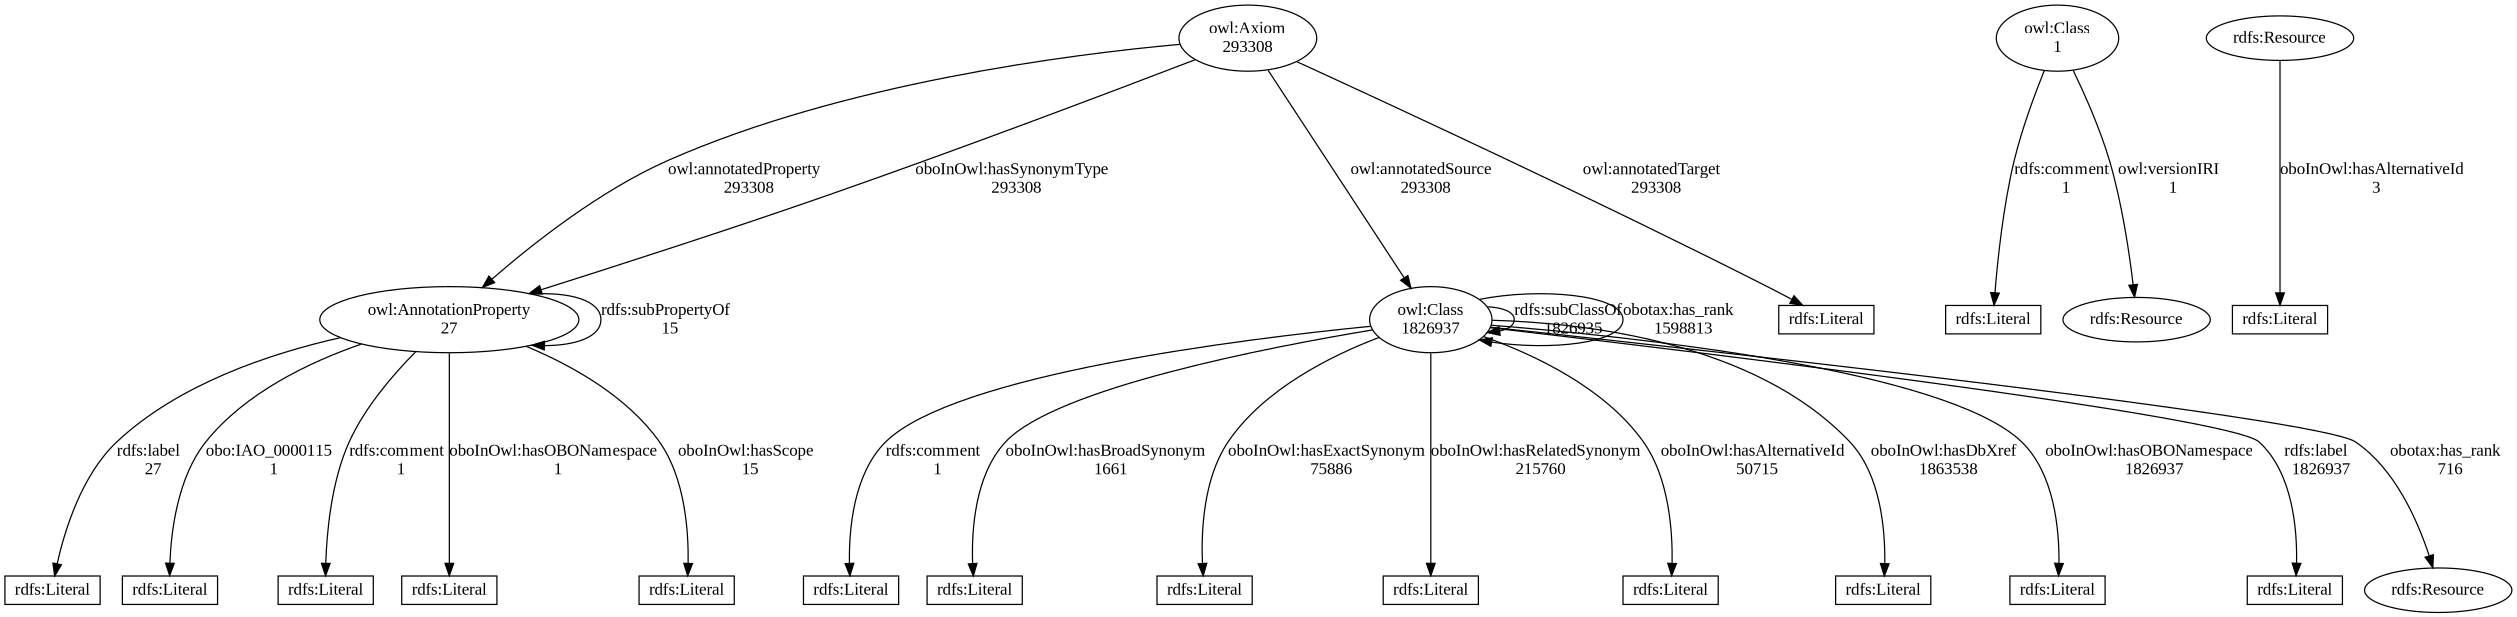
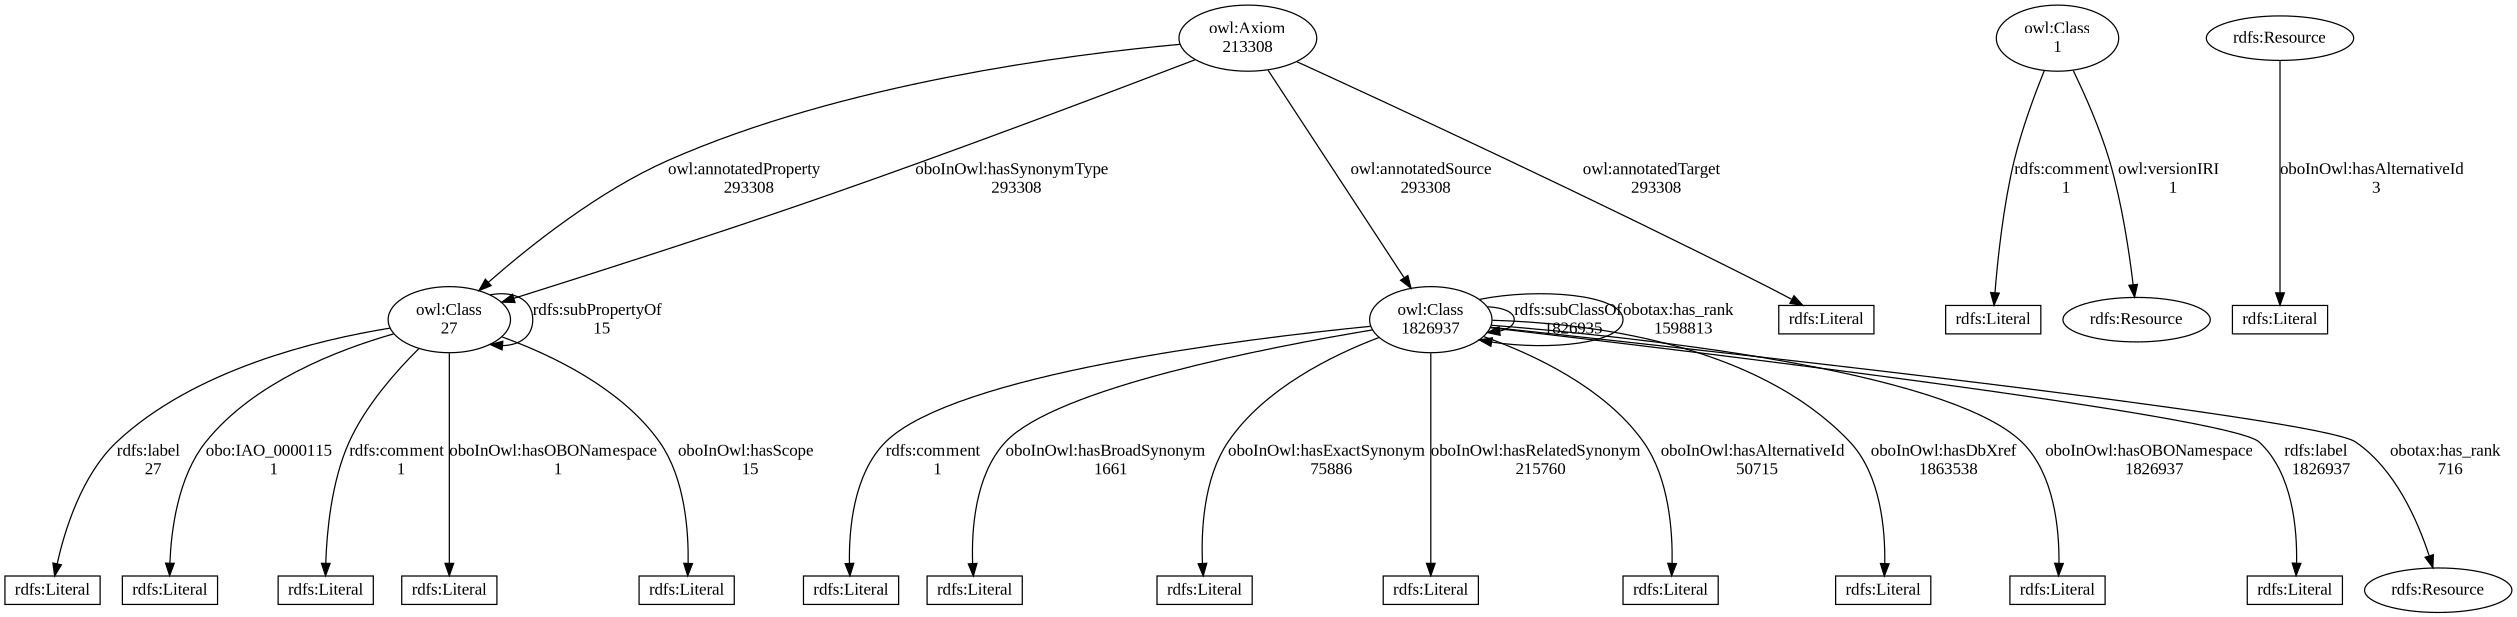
node "owl:Axiom 293308": label "owl:Axiom 293308" -> "owl:Axiom 213308"
node "owl:AnnotationProperty 27": label "owl:AnnotationProperty 27" -> "owl:Class 27"
